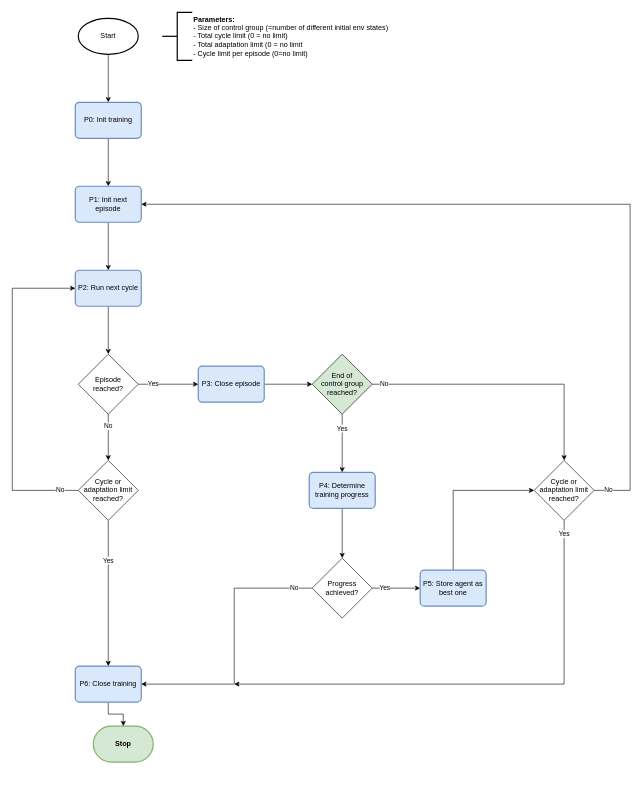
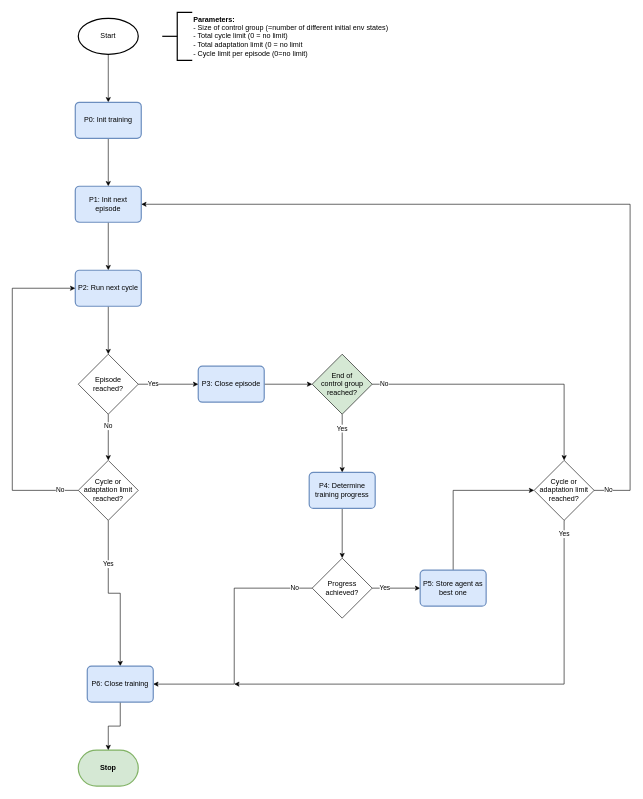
node "P6: Close training": moved (108, 684) -> (120, 684)
node "Stop": moved (123, 744) -> (108, 768)
